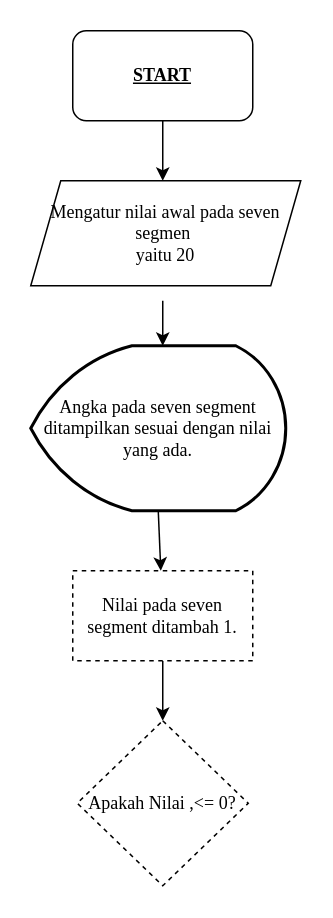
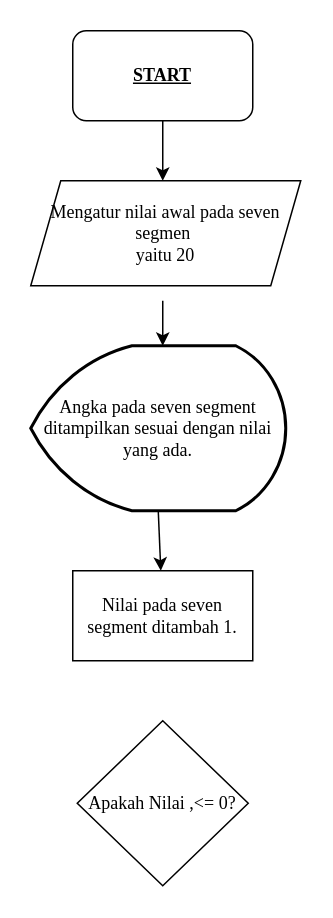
node "Nilai pada seven segment ditambah 1.": style dashed -> solid
edge "Nilai pada seven segment ditambah 1." -> "Apakah Nilai ,<= 0?": removed
node "Apakah Nilai ,<= 0?": style dashed -> solid
